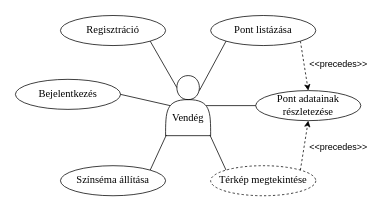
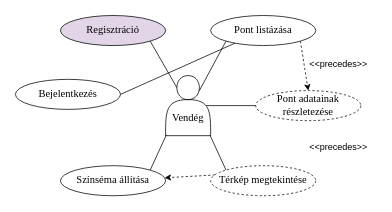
node "Regisztráció": fillcolor #ffffff -> #e1d5e7
edge "Bejelentkezés" -- "Vendég": now "Bejelentkezés" -- "Pont listázása"
node "Pont adatainak részletezése": style solid -> dashed
edge "Térkép megtekintése" -> "Pont adatainak részletezése": now "Térkép megtekintése" -> "Színséma állítása"
